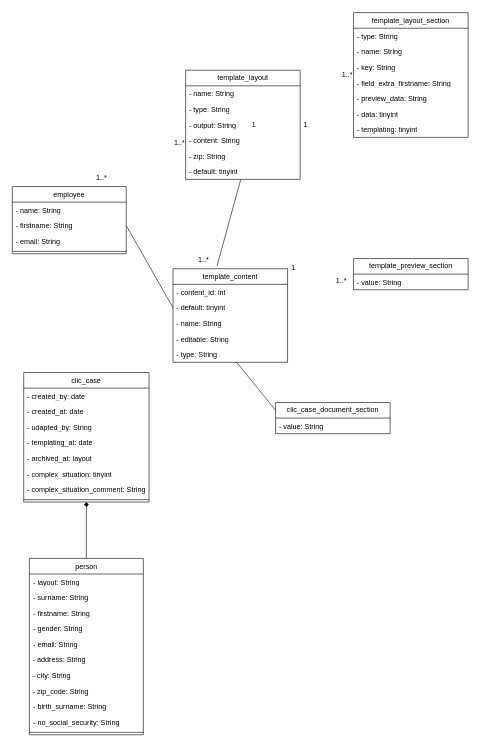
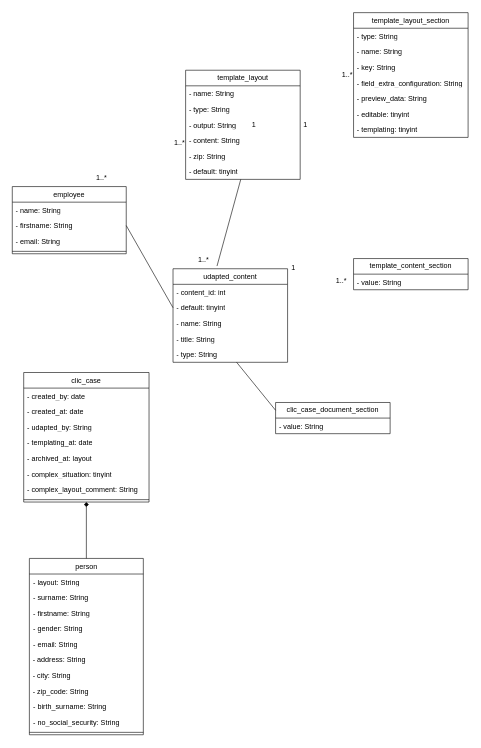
node "- field_extra_firstname: String": label "- field_extra_firstname: String" -> "- field_extra_configuration: String"
node "- data: tinyint": label "- data: tinyint" -> "- editable: tinyint"
node "template_preview_section": label "template_preview_section" -> "template_content_section"
node "template_content": label "template_content" -> "udapted_content"
node "- editable: String": label "- editable: String" -> "- title: String"
node "- complex_situation_comment: String": label "- complex_situation_comment: String" -> "- complex_layout_comment: String"
